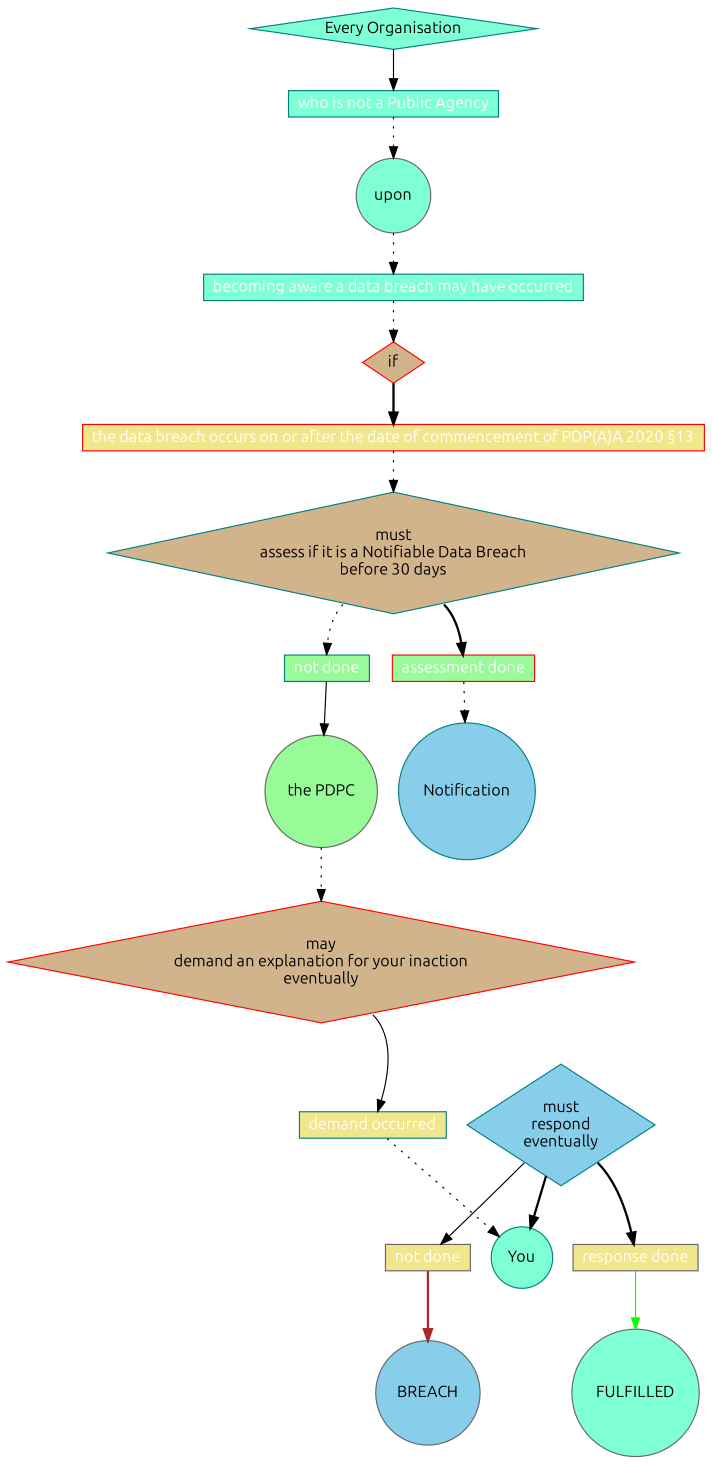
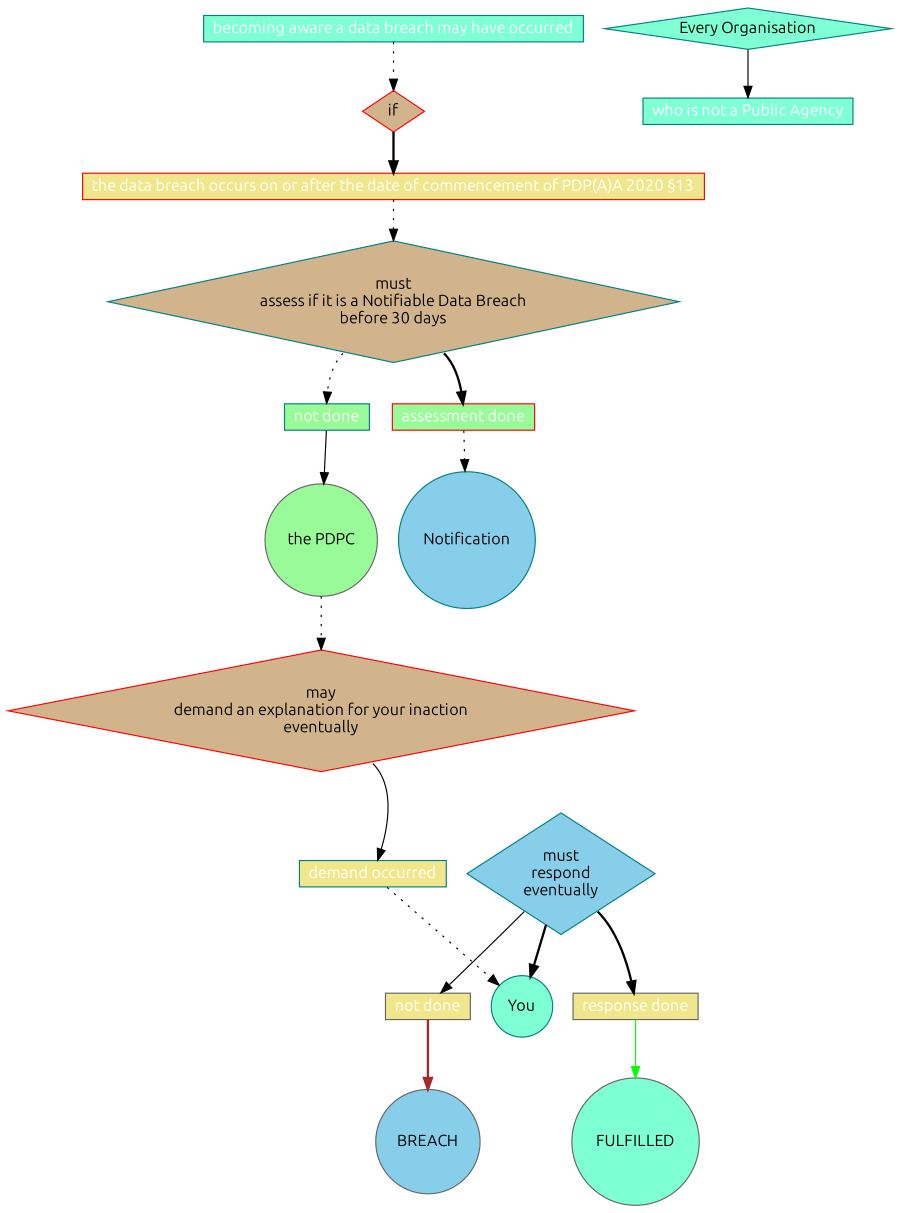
node "upon": removed
